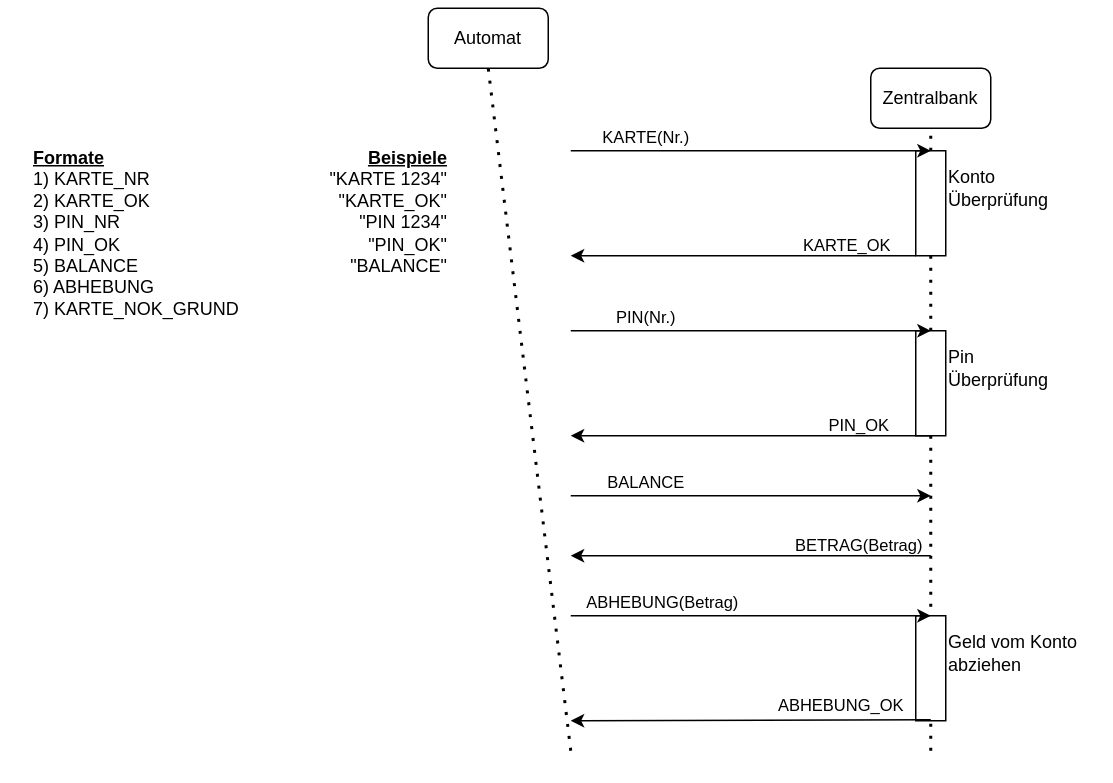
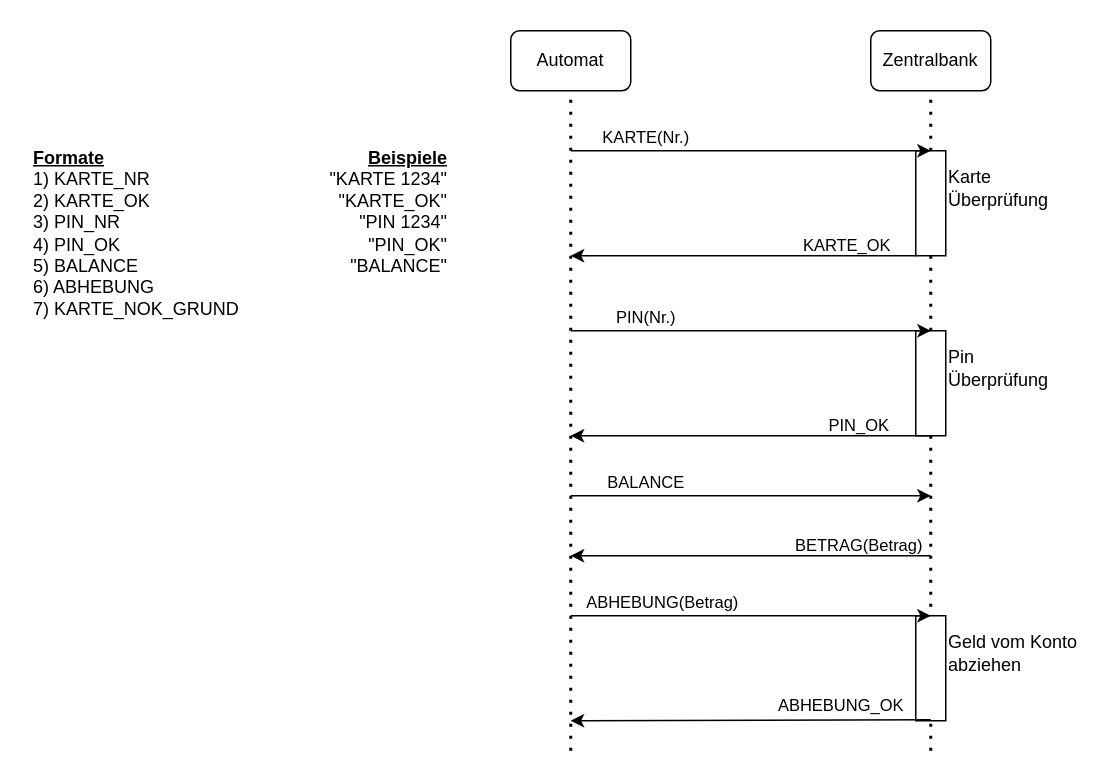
node "Automat": moved (488, 38) -> (571, 61)
node "Zentralbank": moved (931, 98) -> (931, 61)
node "Konto Überprüfung": label "Konto Überprüfung" -> "Karte Überprüfung"
